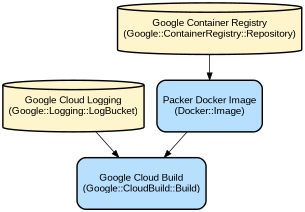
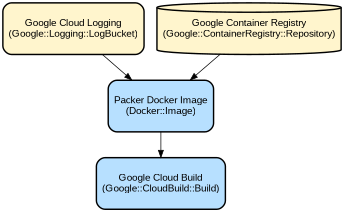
node "Google Cloud Logging (Google::Logging::LogBucket)": shape cylinder -> box
edge "Google Cloud Logging (Google::Logging::LogBucket)" -> "Google Cloud Build (Google::CloudBuild::Build)": now "Google Cloud Logging (Google::Logging::LogBucket)" -> "Packer Docker Image (Docker::Image)"
